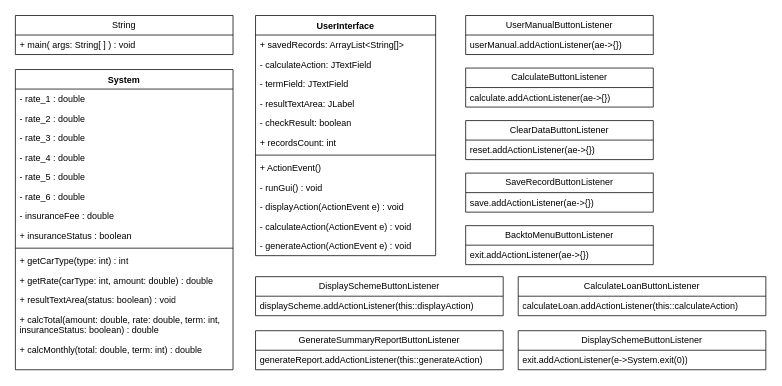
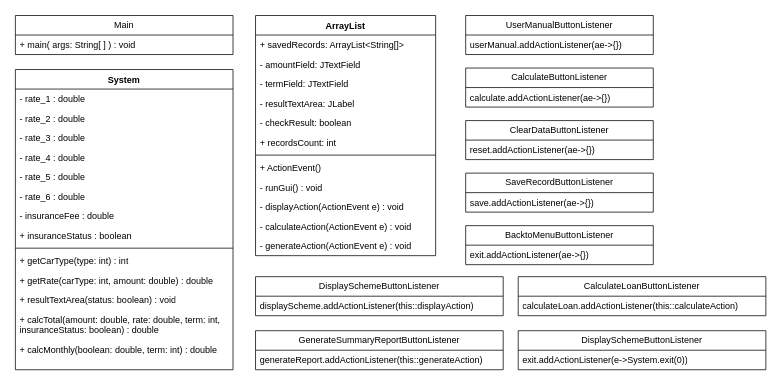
node "String": label "String" -> "Main"
node "UserInterface": label "UserInterface" -> "ArrayList"
node "- calculateAction: JTextField": label "- calculateAction: JTextField" -> "- amountField: JTextField"
node "+ calcMonthly(total: double, term: int) : double": label "+ calcMonthly(total: double, term: int) : double" -> "+ calcMonthly(boolean: double, term: int) : double"
